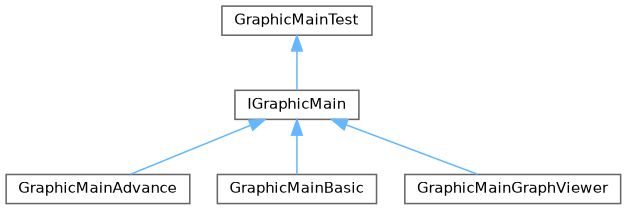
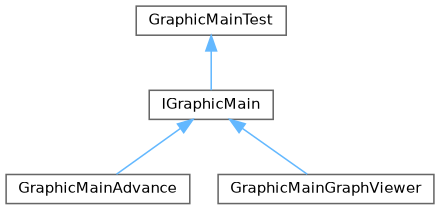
node "GraphicMainBasic": removed
